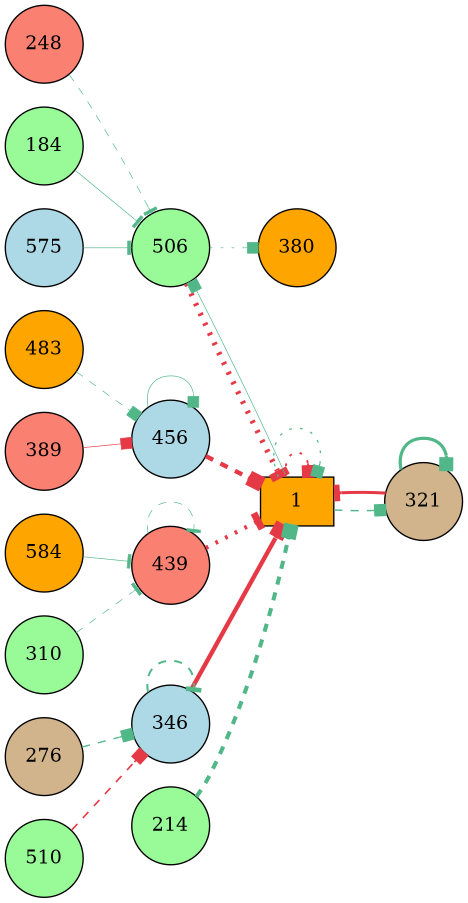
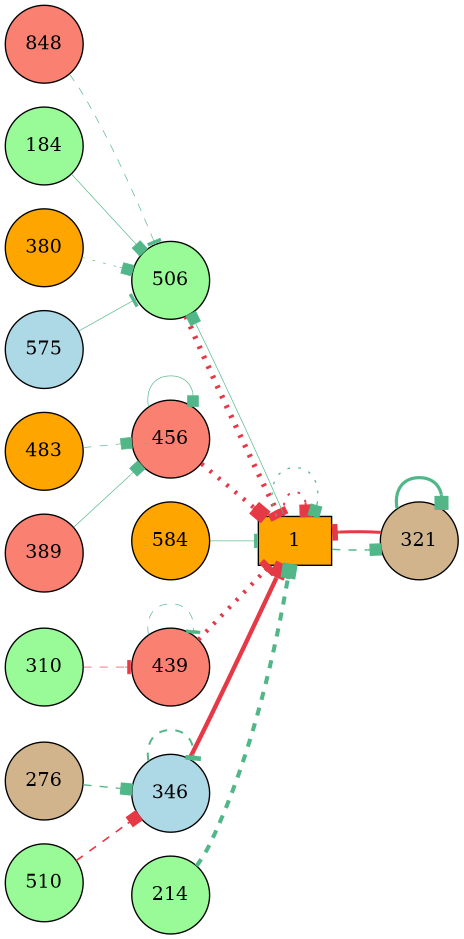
node "248": label "248" -> "848"
edge "184" -> "506": arrowhead tee -> box
edge "506" -> "380": reversed
node "456": fillcolor lightblue -> salmon
edge "389" -> "456": color #e63946 -> #52b788
edge "456" -> "1": style dashed -> dotted
edge "584" -> "439": now "584" -> "1"
edge "310" -> "439": color #52b788 -> #e63946
